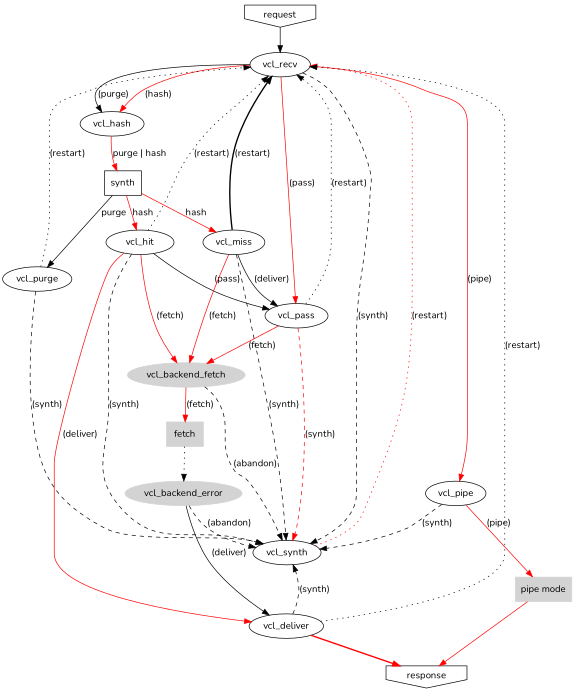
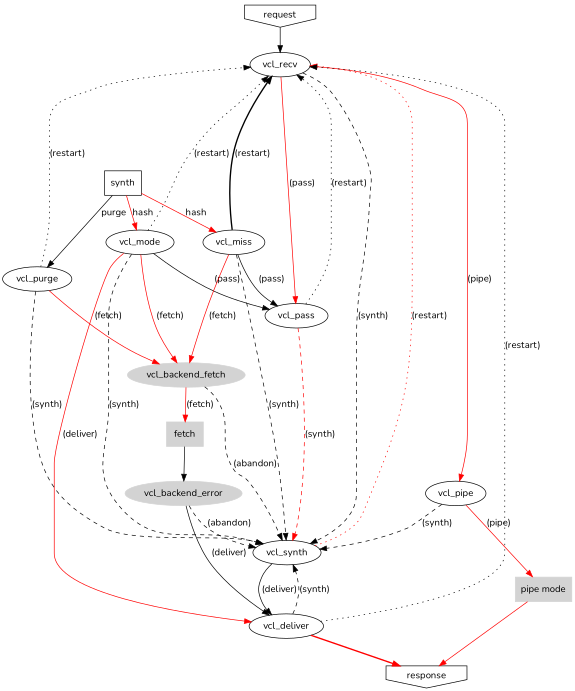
node "vcl_hash": removed
node "vcl_hit": label "vcl_hit" -> "vcl_mode"
edge "vcl_miss" -> "vcl_pass": label "(deliver)" -> "(pass)"
edge "vcl_pass" -> "vcl_backend_fetch": now "vcl_purge" -> "vcl_backend_fetch"
edge "fetch" -> "vcl_backend_error": style dotted -> solid
edge "vcl_synth" -> "vcl_deliver": added, label "(deliver)"
